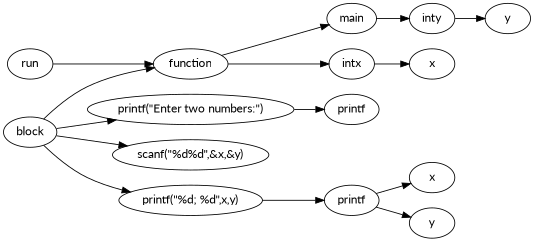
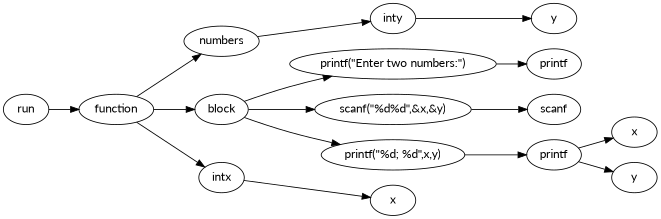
node "main": label "main" -> "numbers"
edge "block" -> "function": reversed
node "scanf": added
